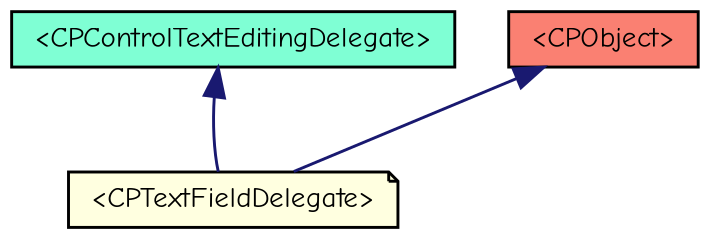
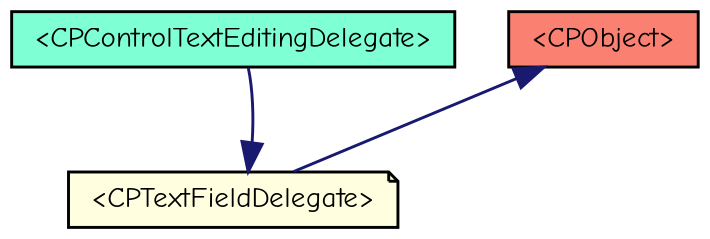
edge "<CPTextFieldDelegate>" -> "<CPControlTextEditingDelegate>": reversed
